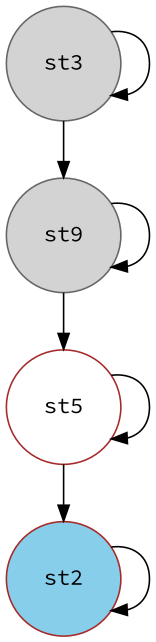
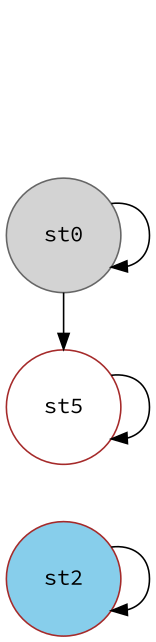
node "st3": removed
node "st9": label "st9" -> "st0"
edge "st5" -> "st2": removed
